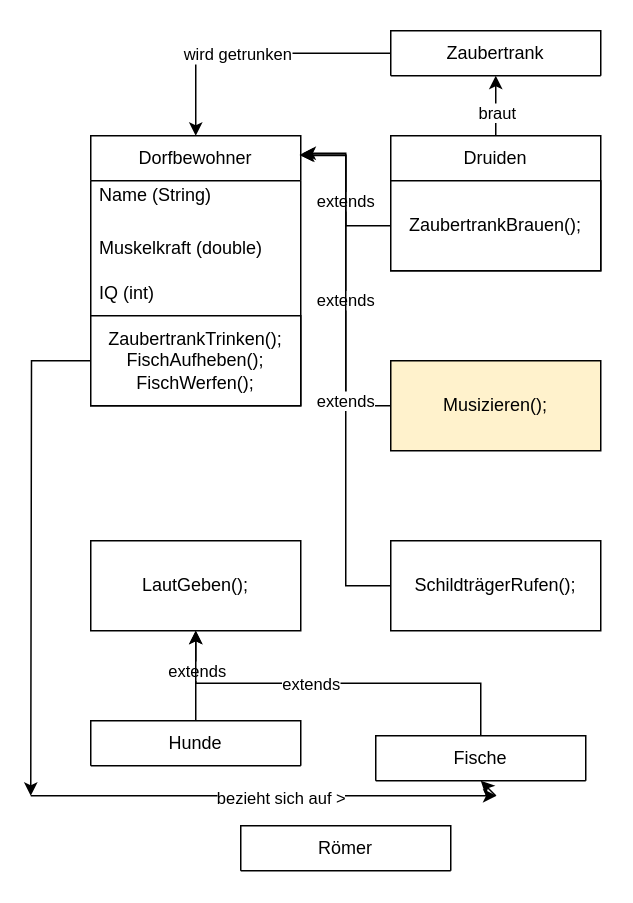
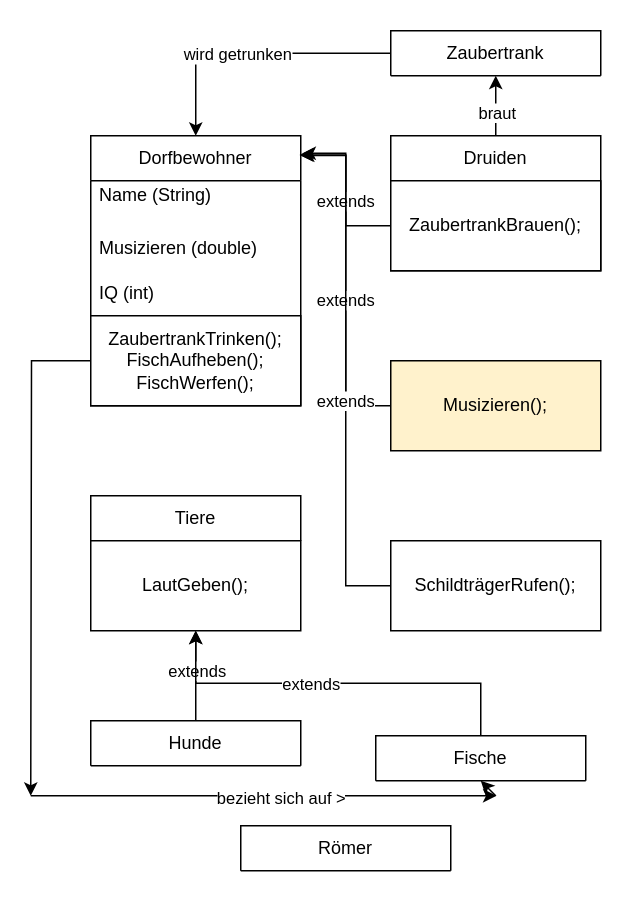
node "Muskelkraft (double)": label "Muskelkraft (double)" -> "Musizieren (double)"
node "Tiere": added
